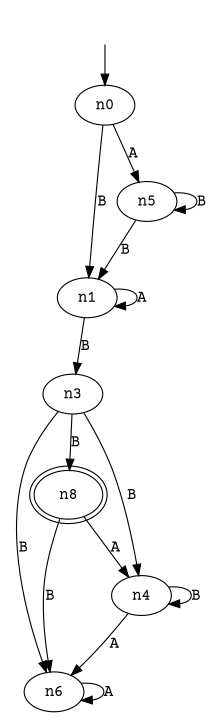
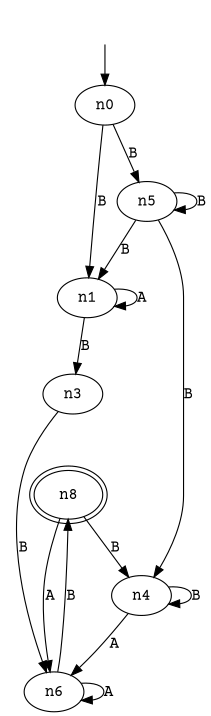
edge "n0" -> "n5": label "A" -> "B"
edge "n3" -> "n8": now "n6" -> "n8"
edge "n3" -> "n4": now "n5" -> "n4"
edge "n8" -> "n4": label "A" -> "B"
edge "n8" -> "n6": label "B" -> "A"
